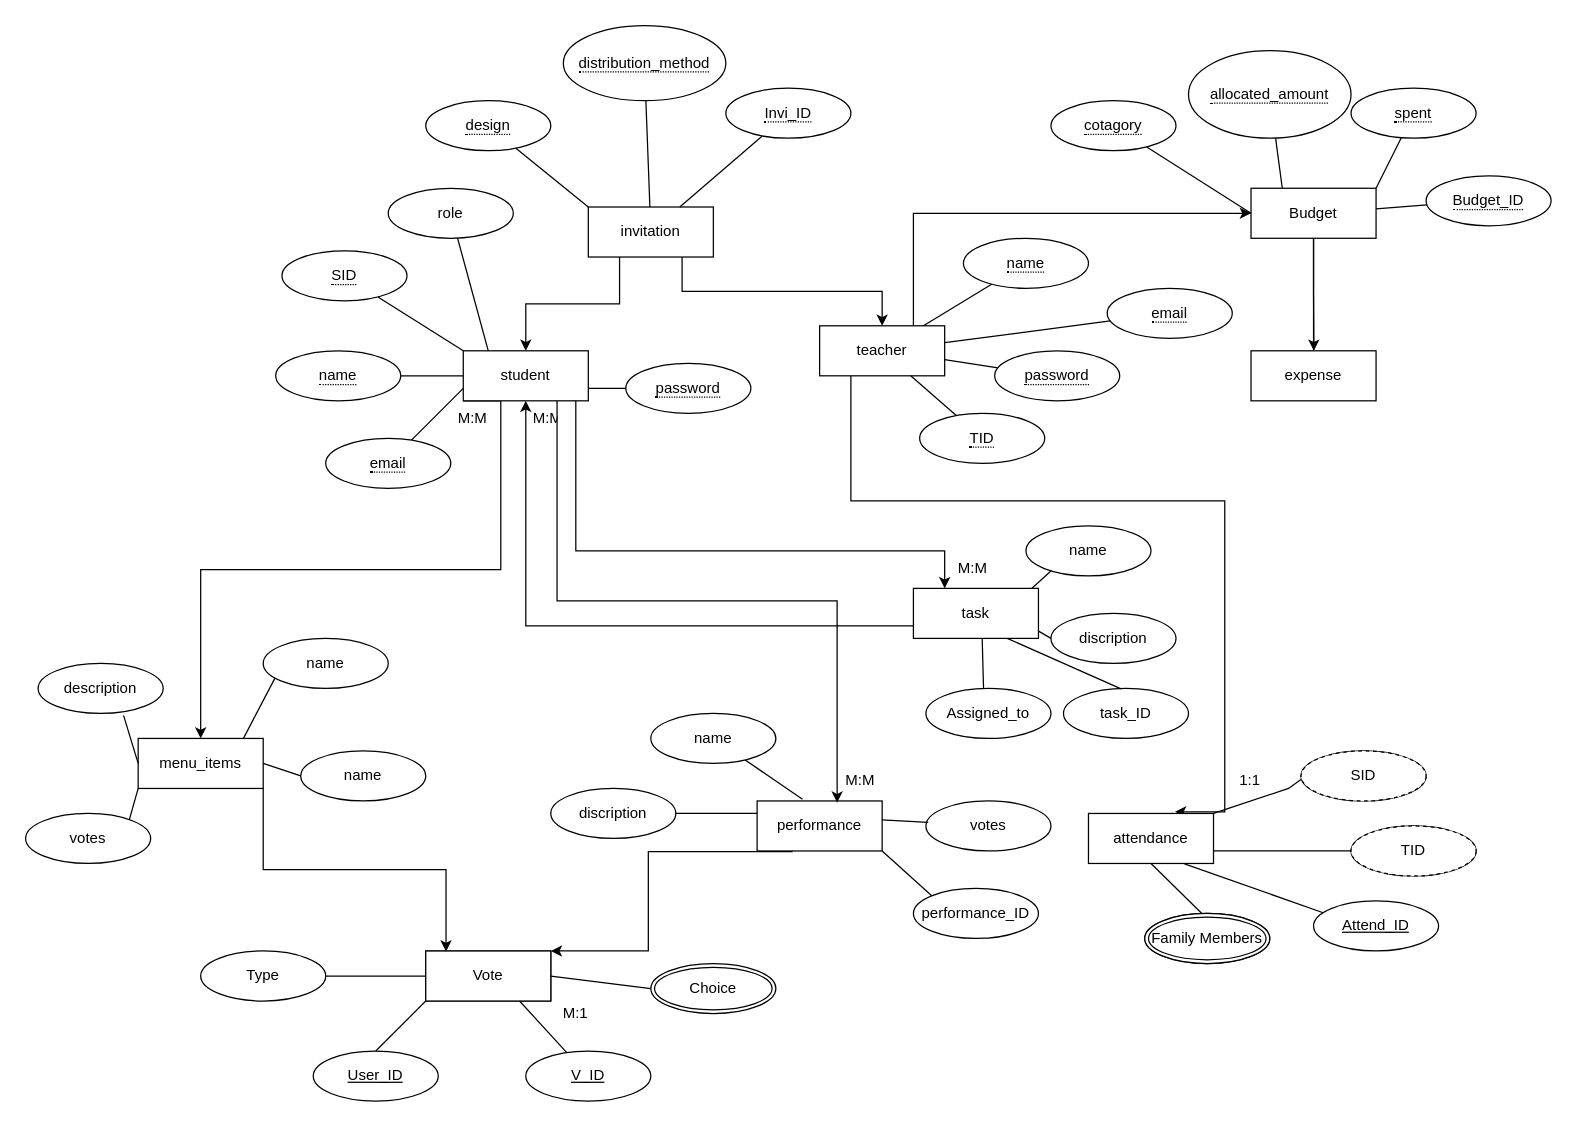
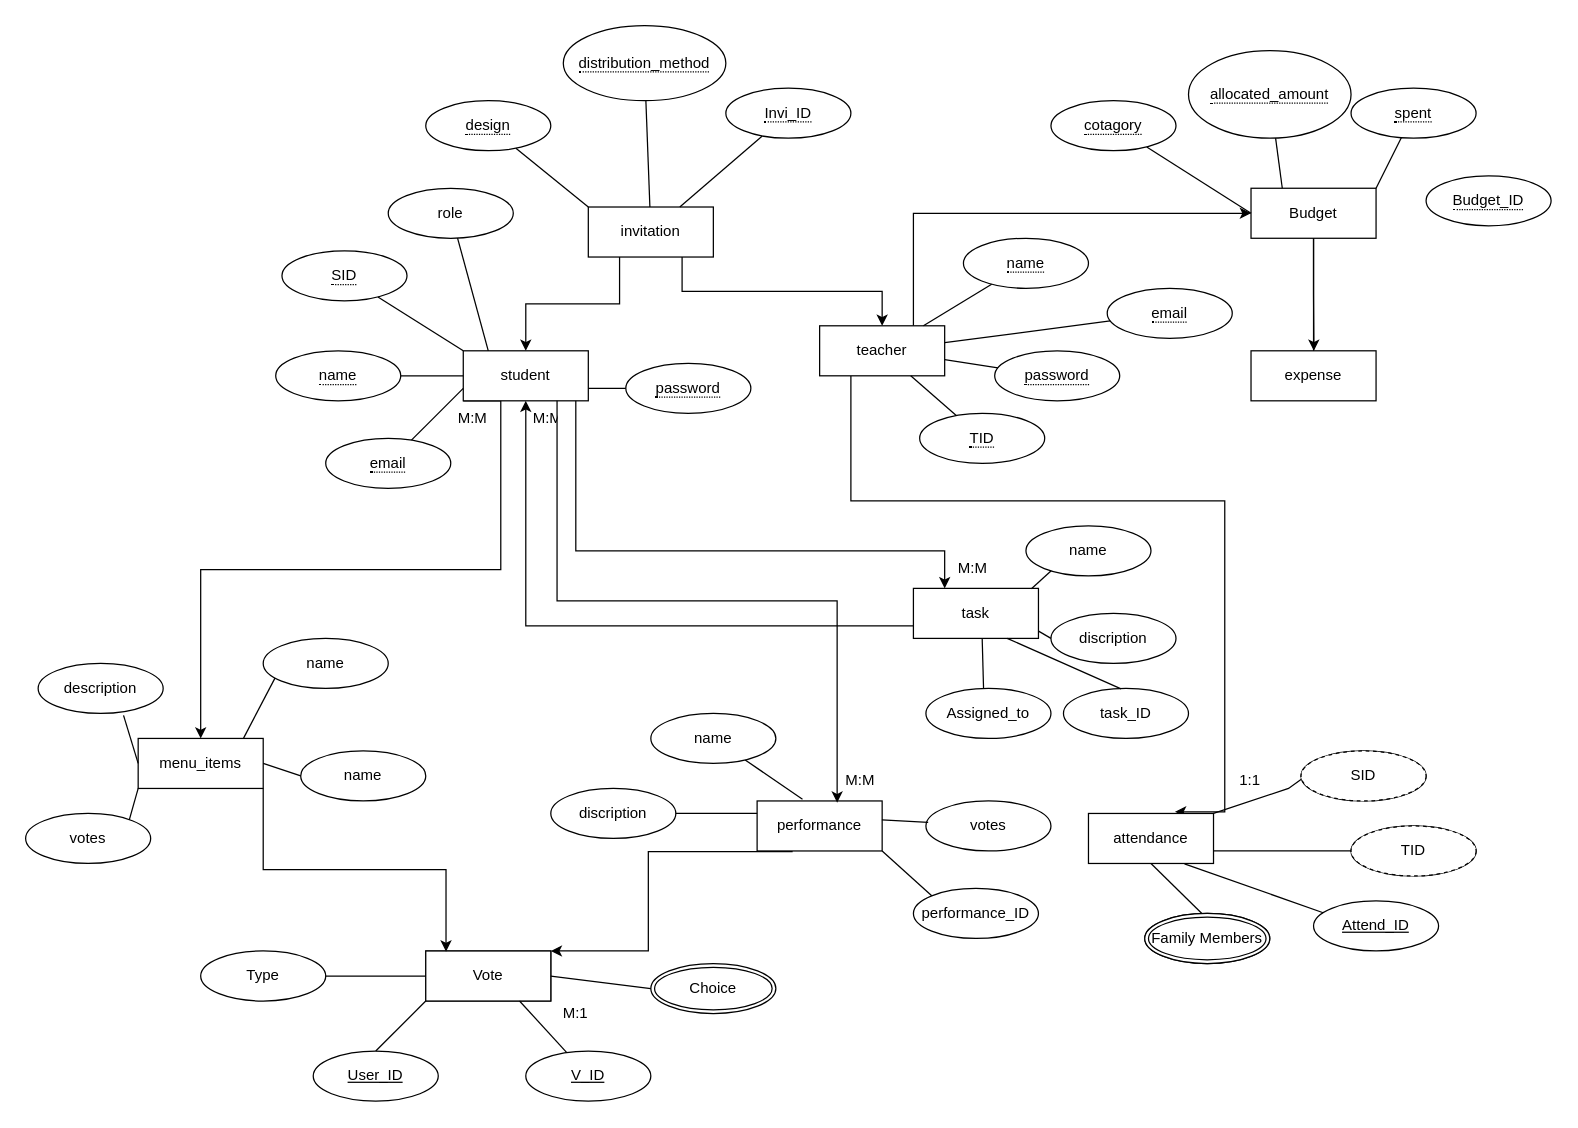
edge "Budget_ID" -- "Budget": removed
